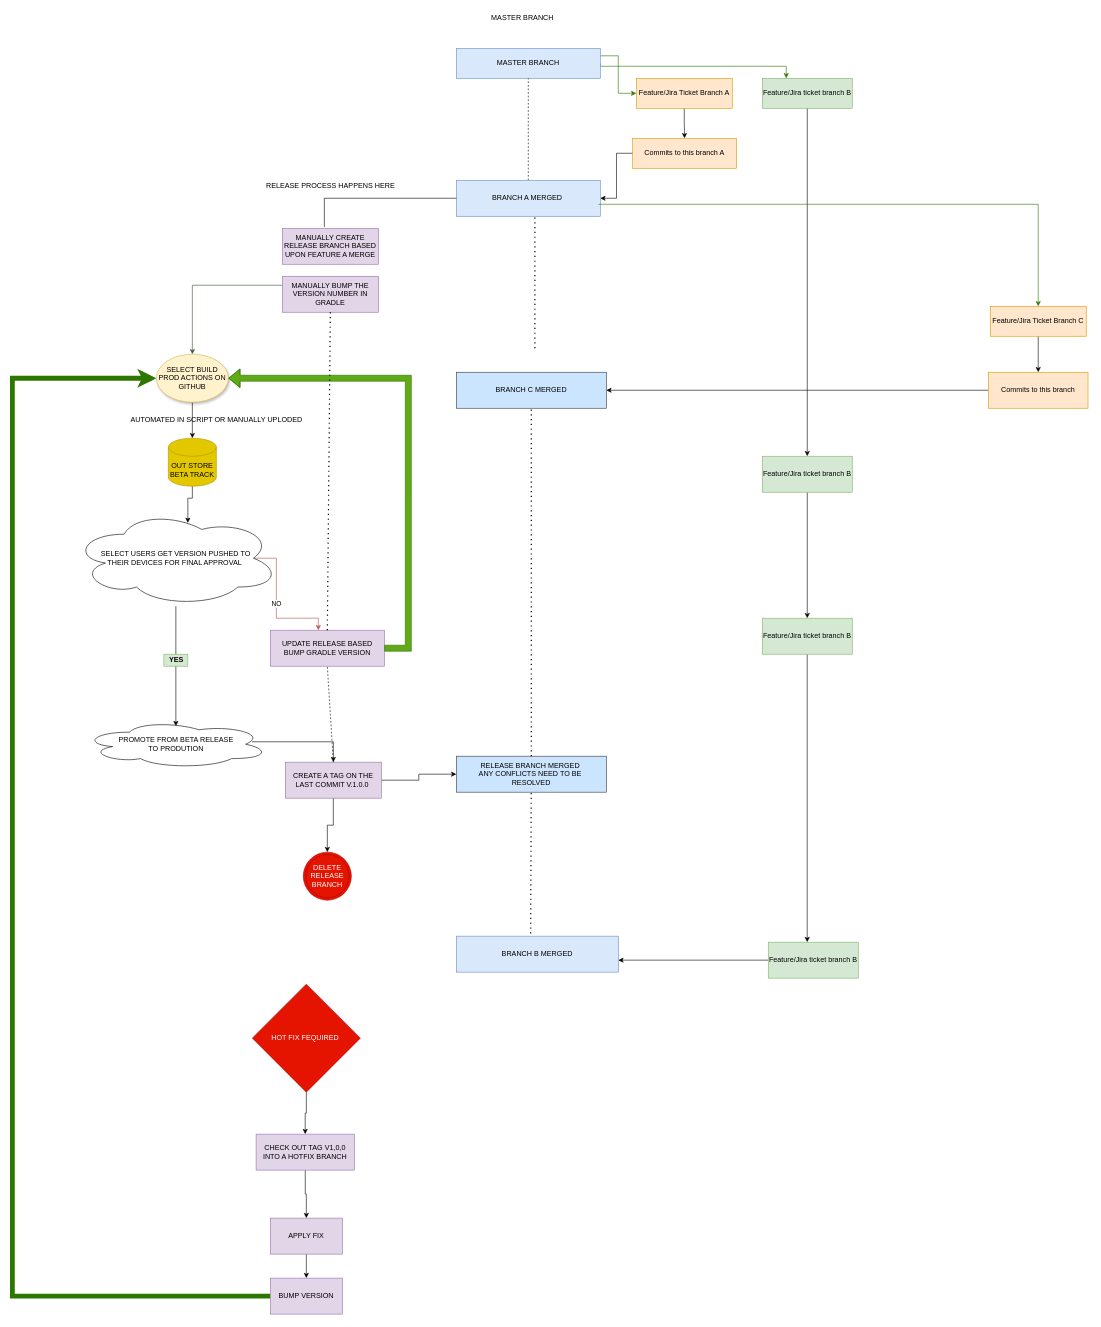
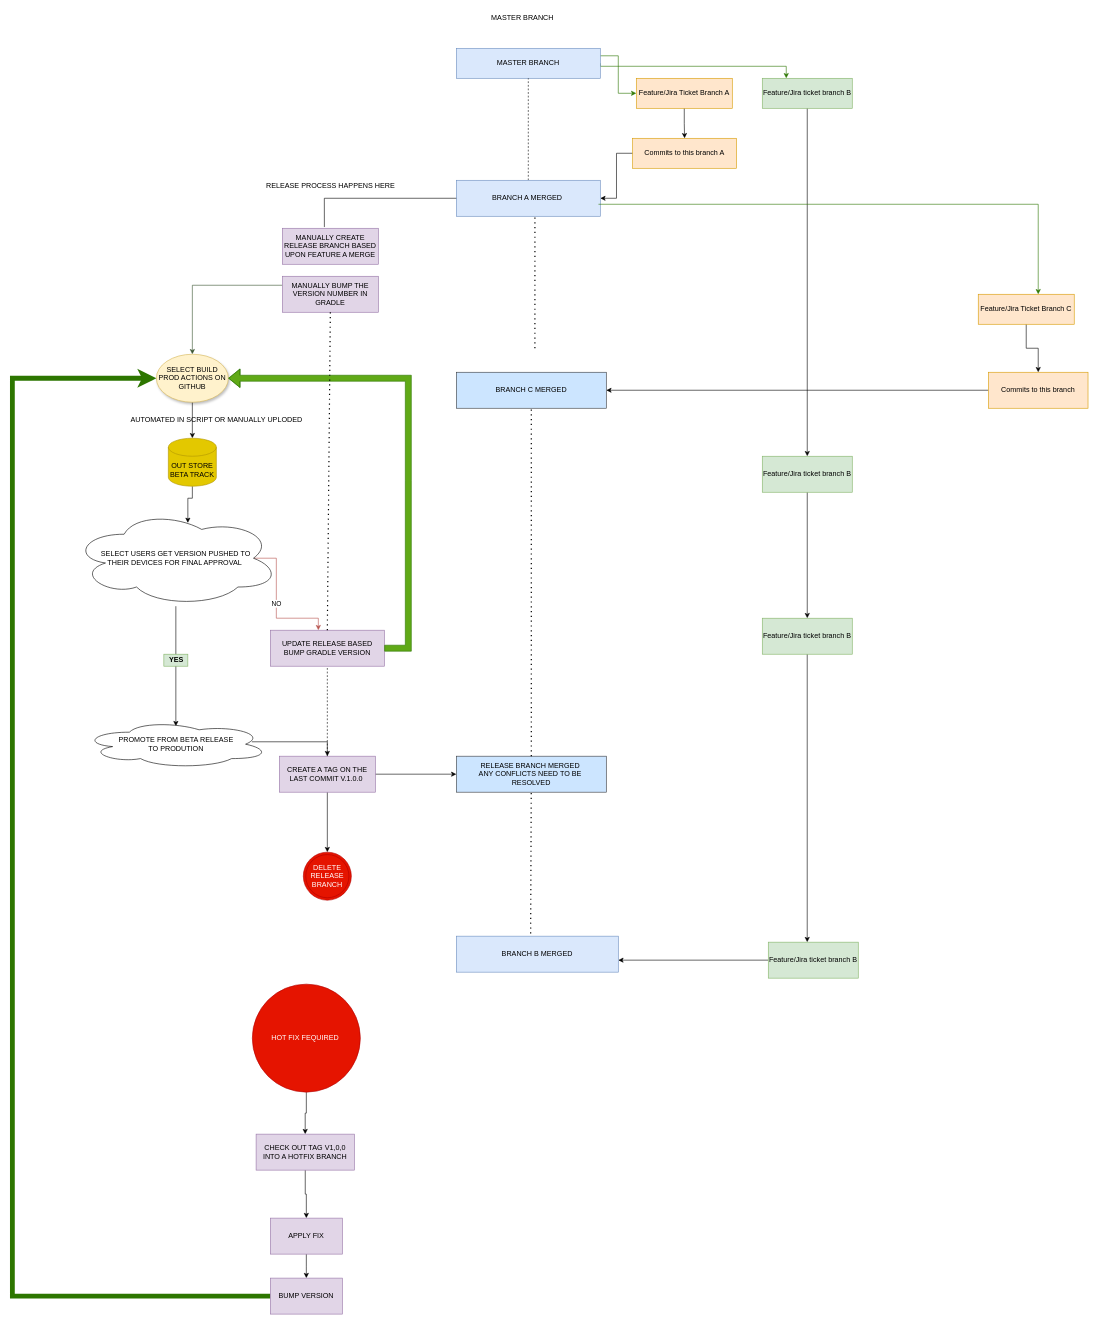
node "Feature/Jira Ticket Branch C": moved (1038, 321) -> (1026, 309)
node "CREATE A TAG ON THE LAST COMMIT V.1.0.0": moved (333, 780) -> (327, 774)
node "HOT FIX FEQUIRED": shape diamond -> ellipse
